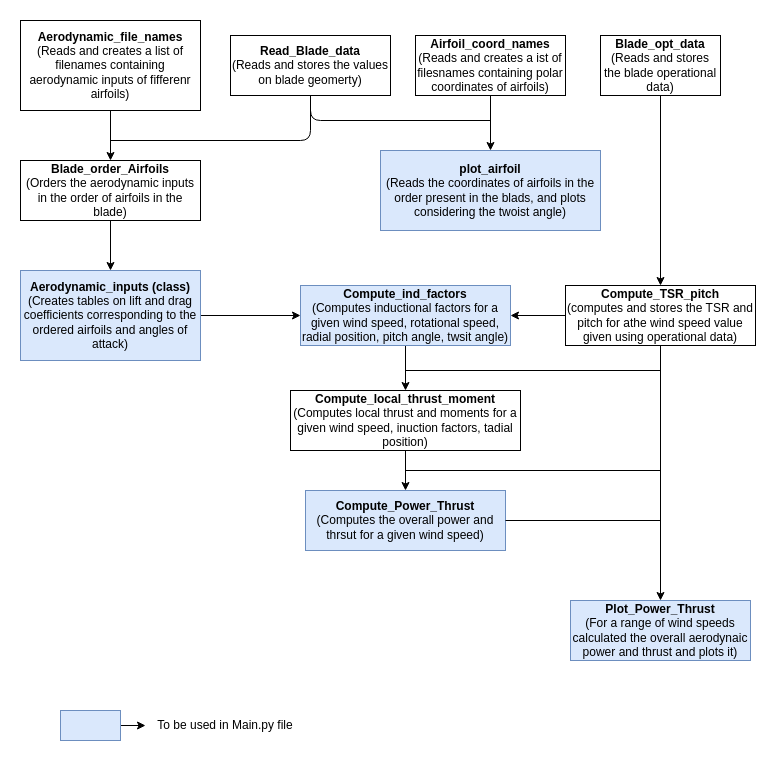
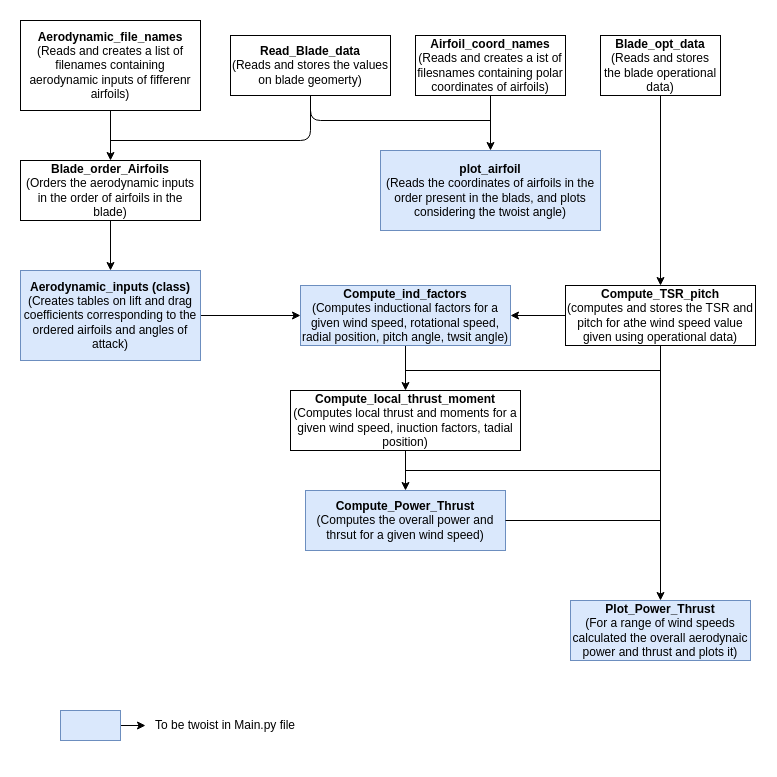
node "To be used in Main.py file": label "To be used in Main.py file" -> "To be twoist in Main.py file"
